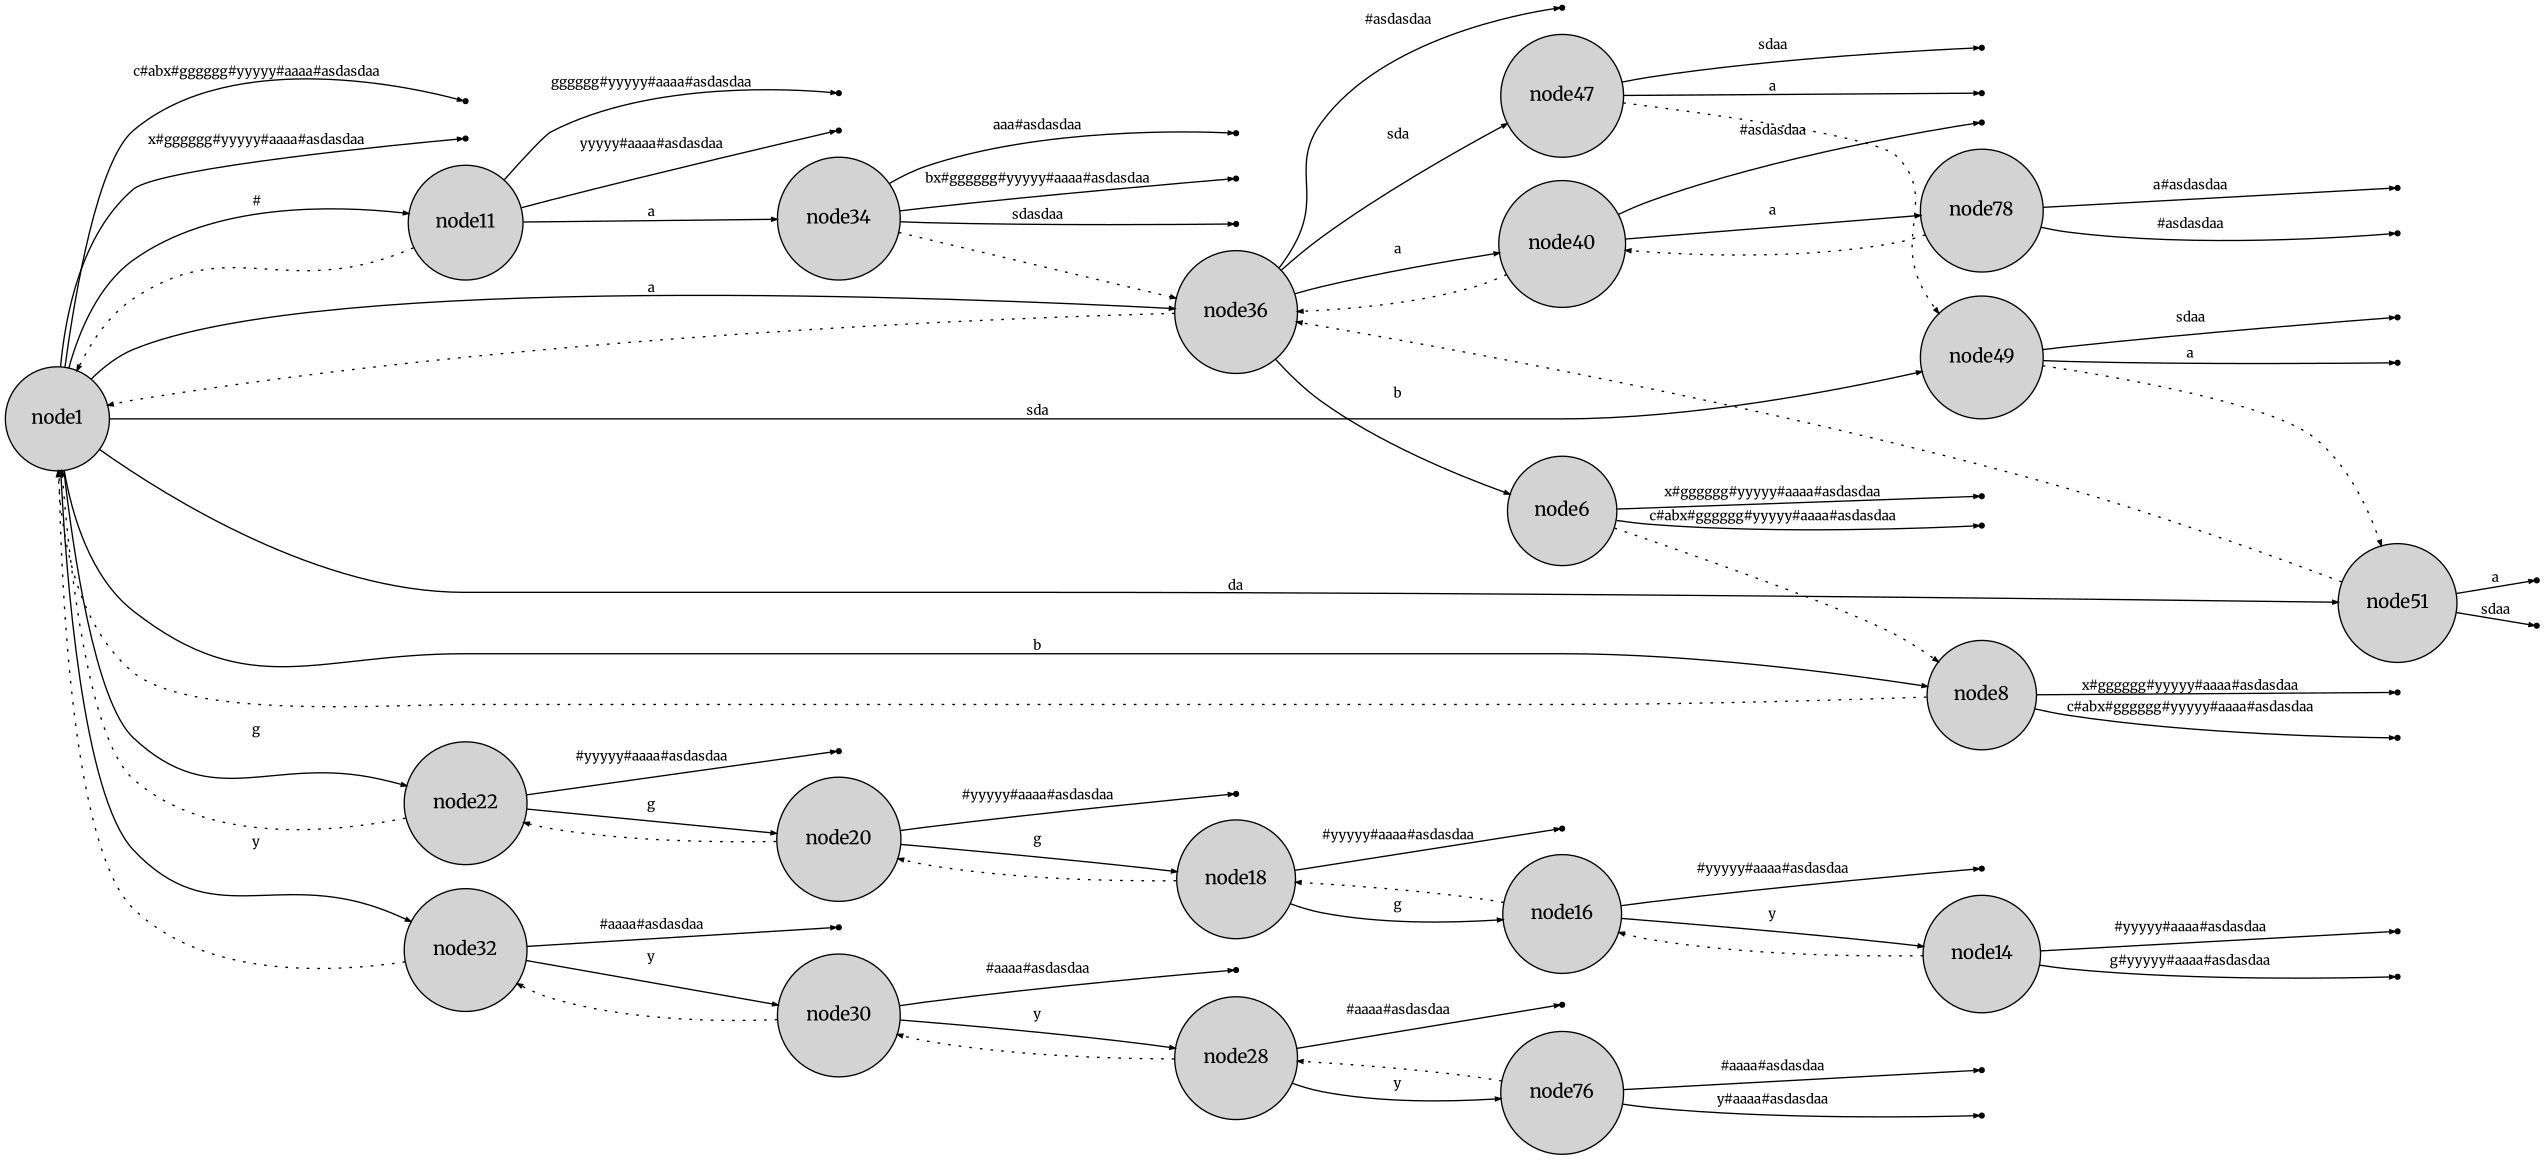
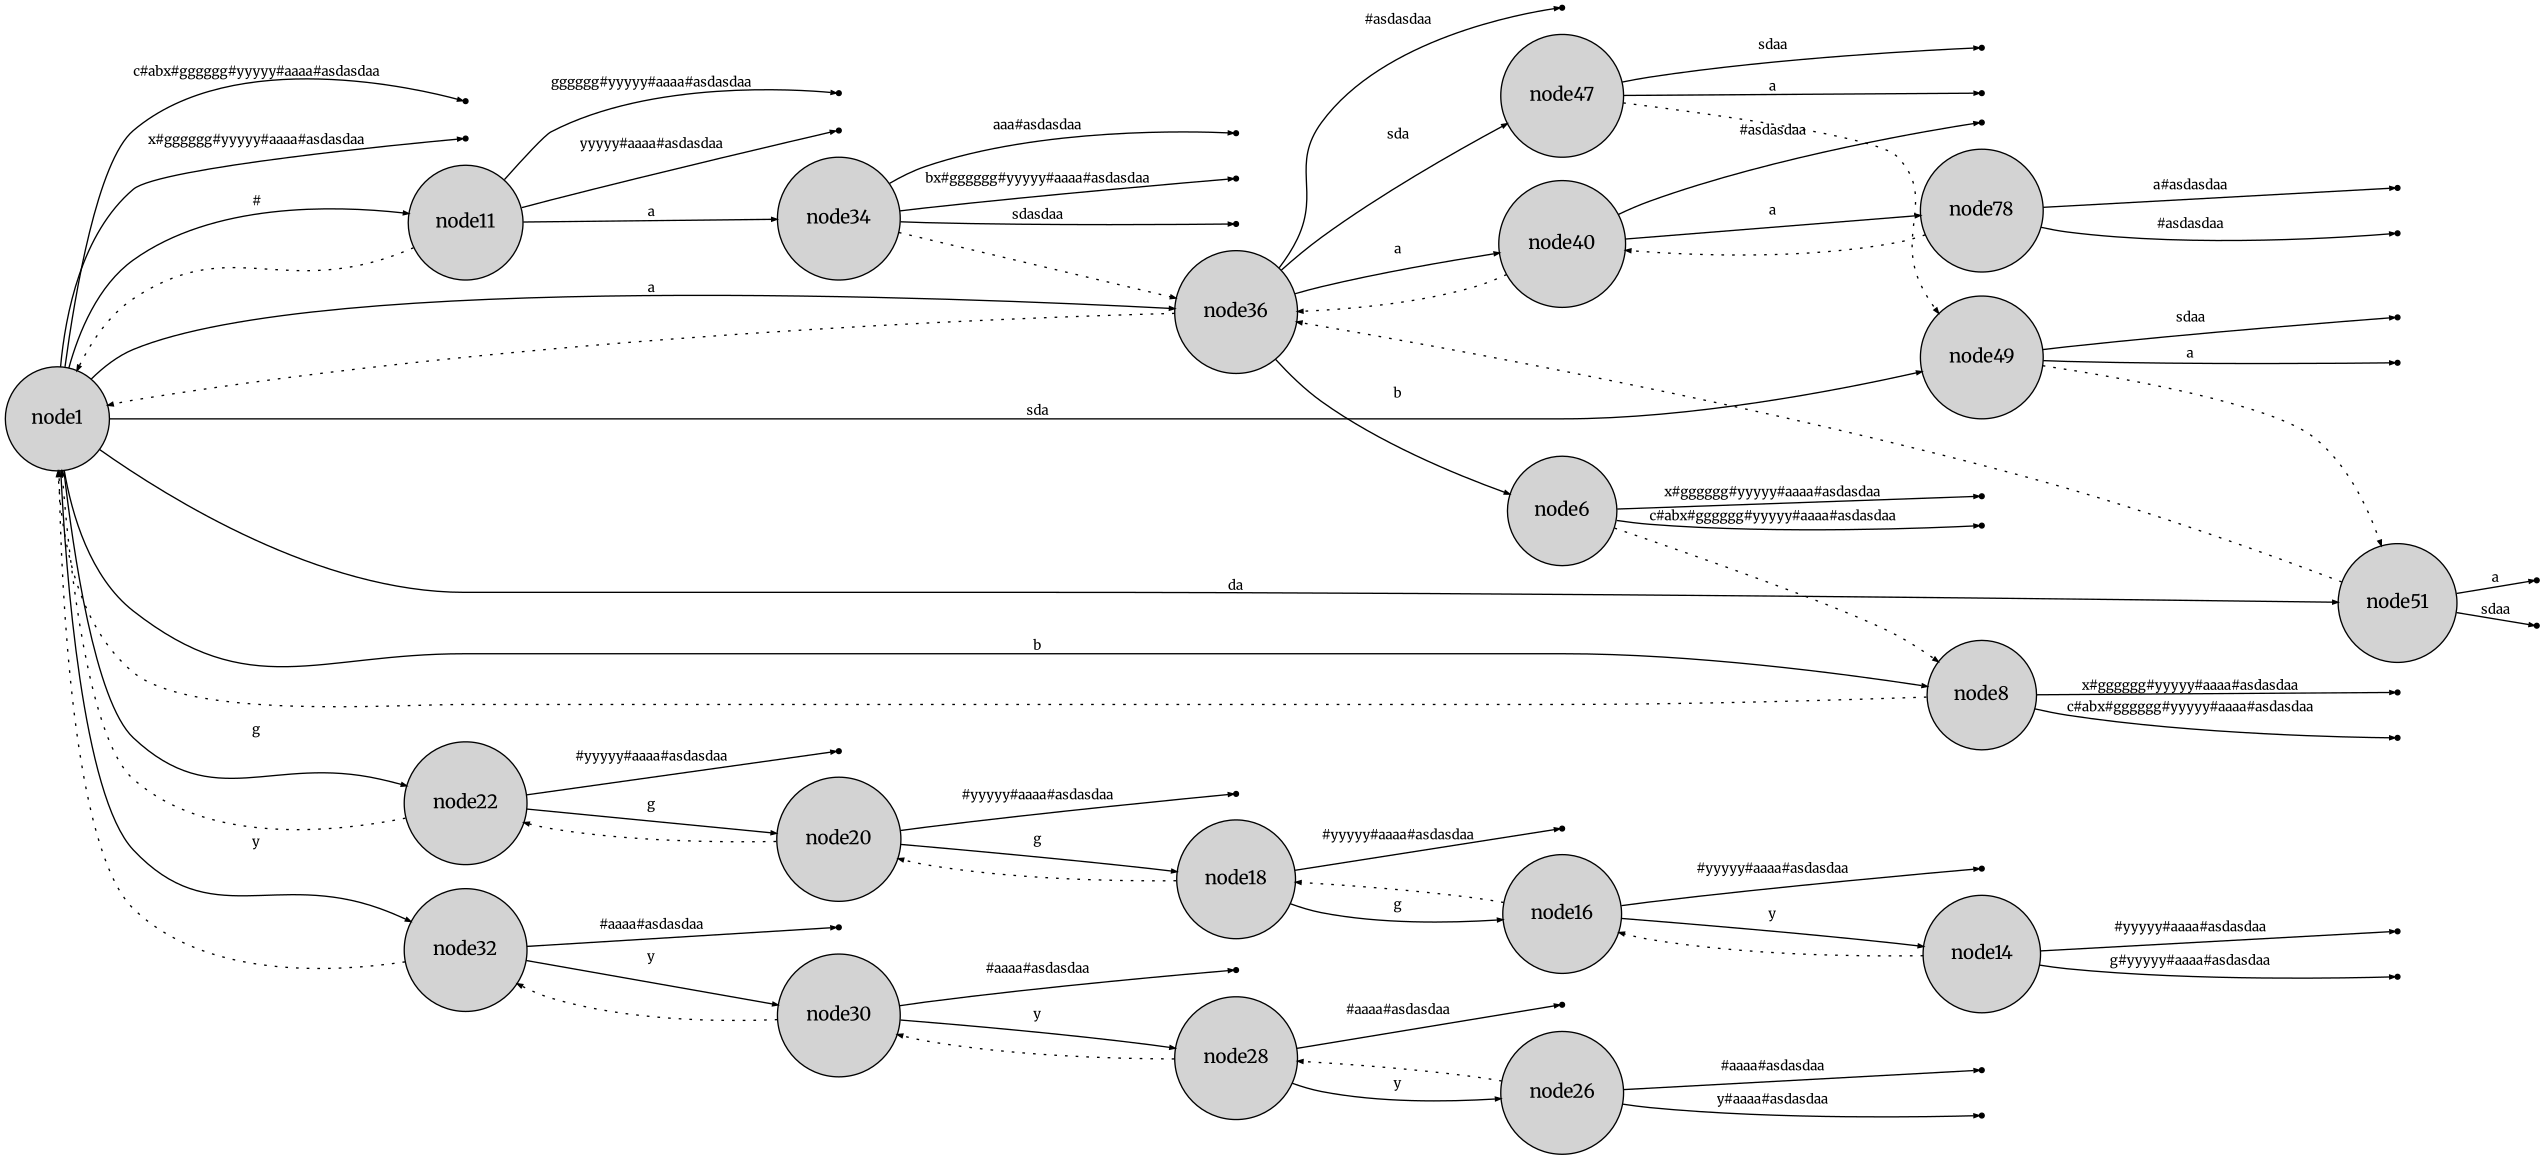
node "node76": label "node76" -> "node26"
